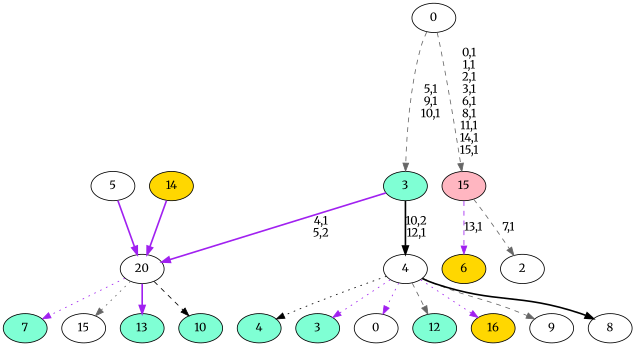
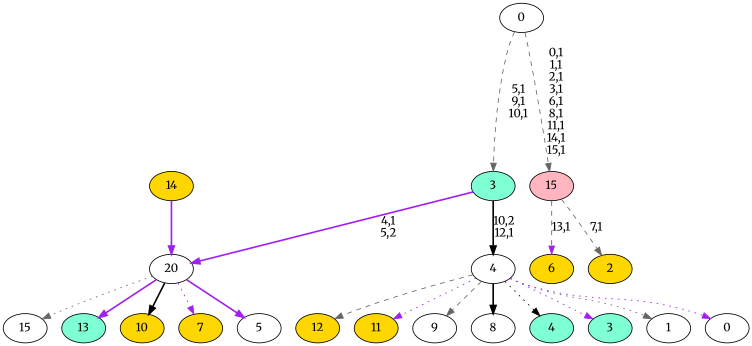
edge "5" -> "20": reversed
node "2": fillcolor white -> gold
edge "20" -> "10": style dashed -> bold
node "7": fillcolor aquamarine -> gold
node "10": fillcolor aquamarine -> gold
node "12": fillcolor aquamarine -> gold
node "16": label "16" -> "11"
node "1": added
